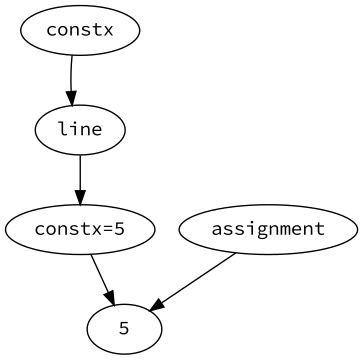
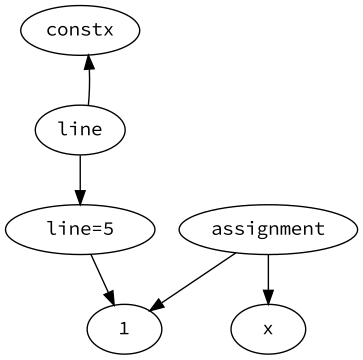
edge "constx" -> "line": reversed
node "constx=5": label "constx=5" -> "line=5"
node "5": label "5" -> "1"
node "x": added
